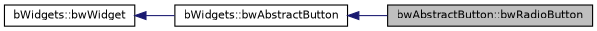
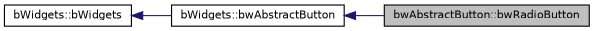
node "bWidgets::bwWidget": label "bWidgets::bwWidget" -> "bWidgets::bWidgets"
